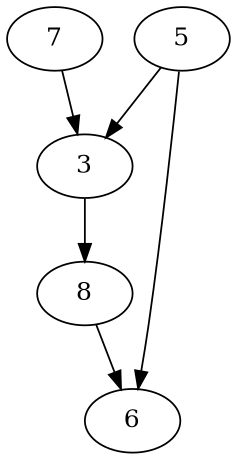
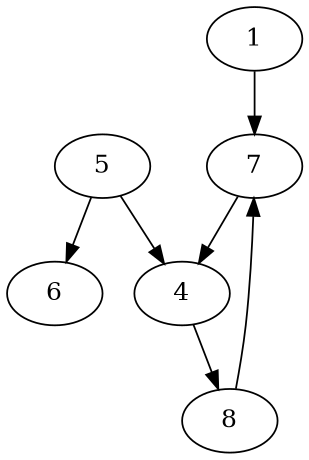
node "1": added
node "3": label "3" -> "4"
edge "8" -> "6": now "8" -> "7"
